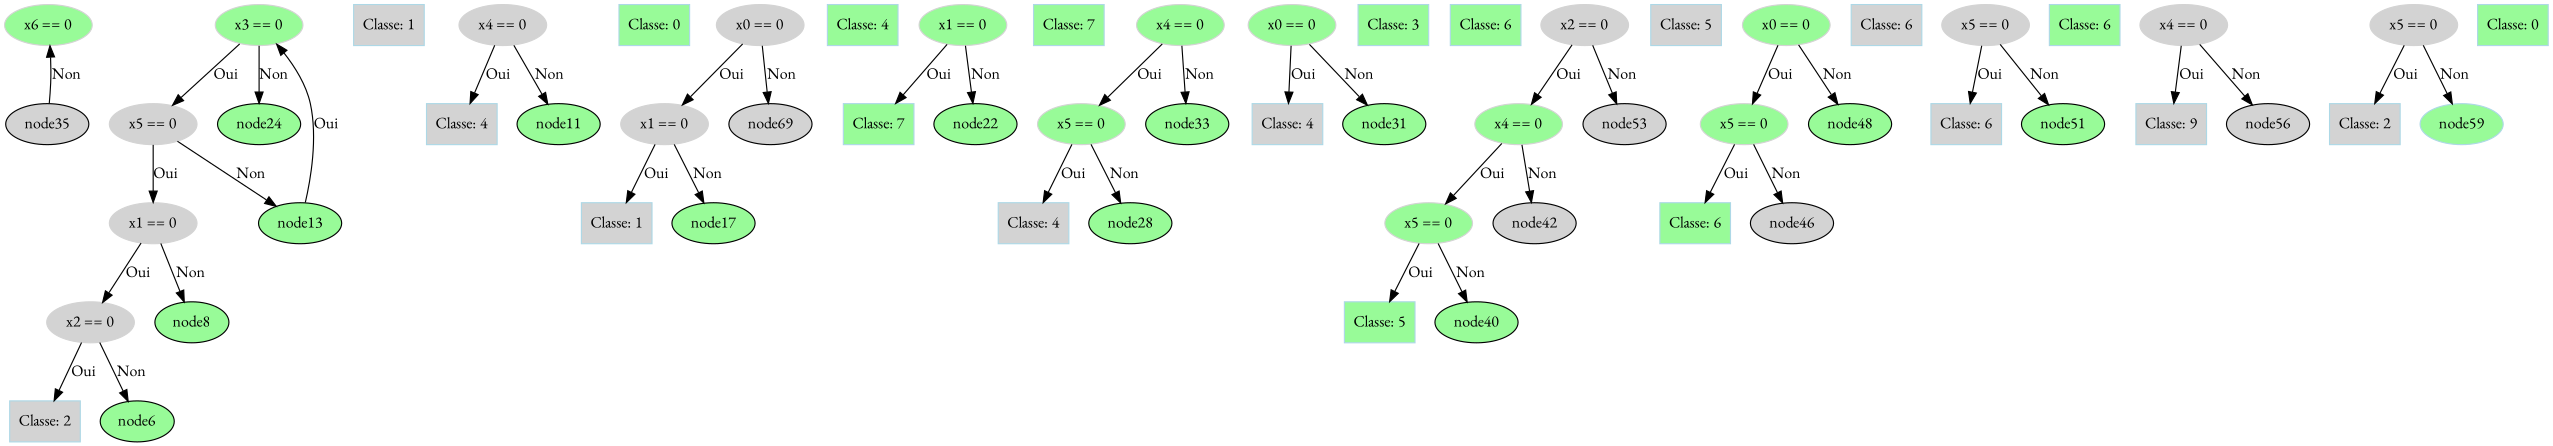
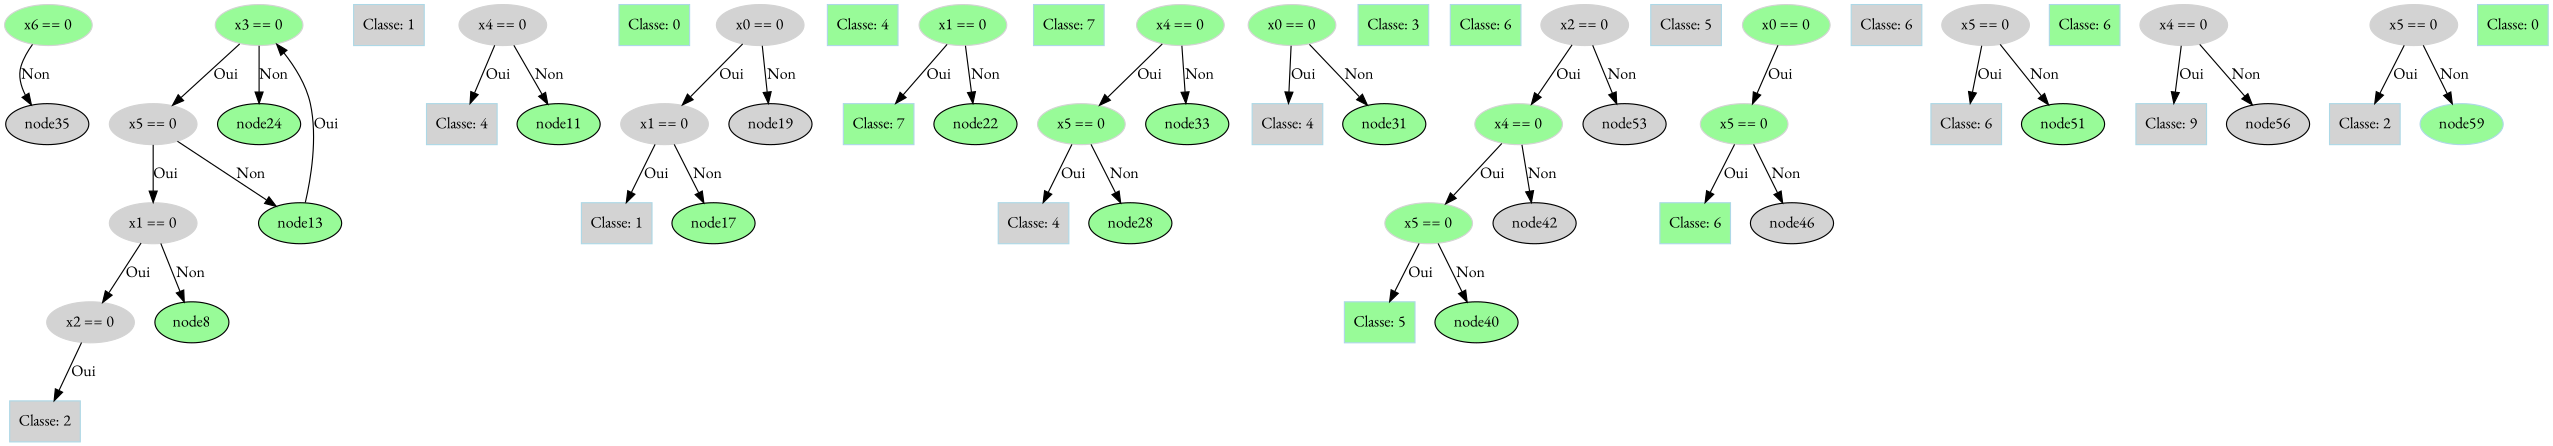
edge "node35" -> "x6 == 0": reversed
node "node69": label "node69" -> "node19"
node "node48": removed
node "node6": removed
